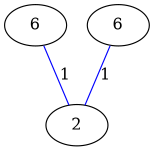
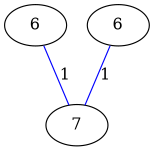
node "2": label "2" -> "7"
